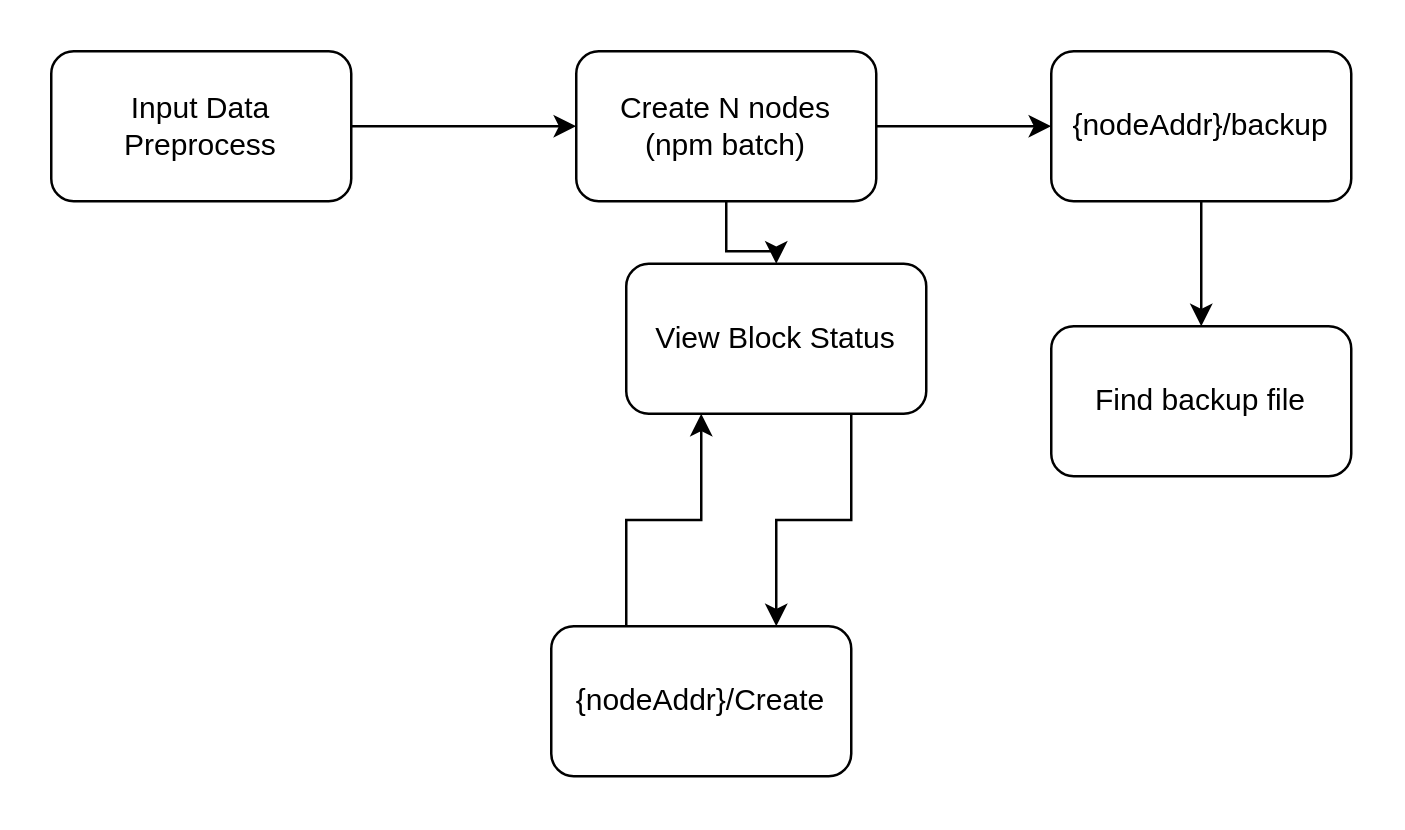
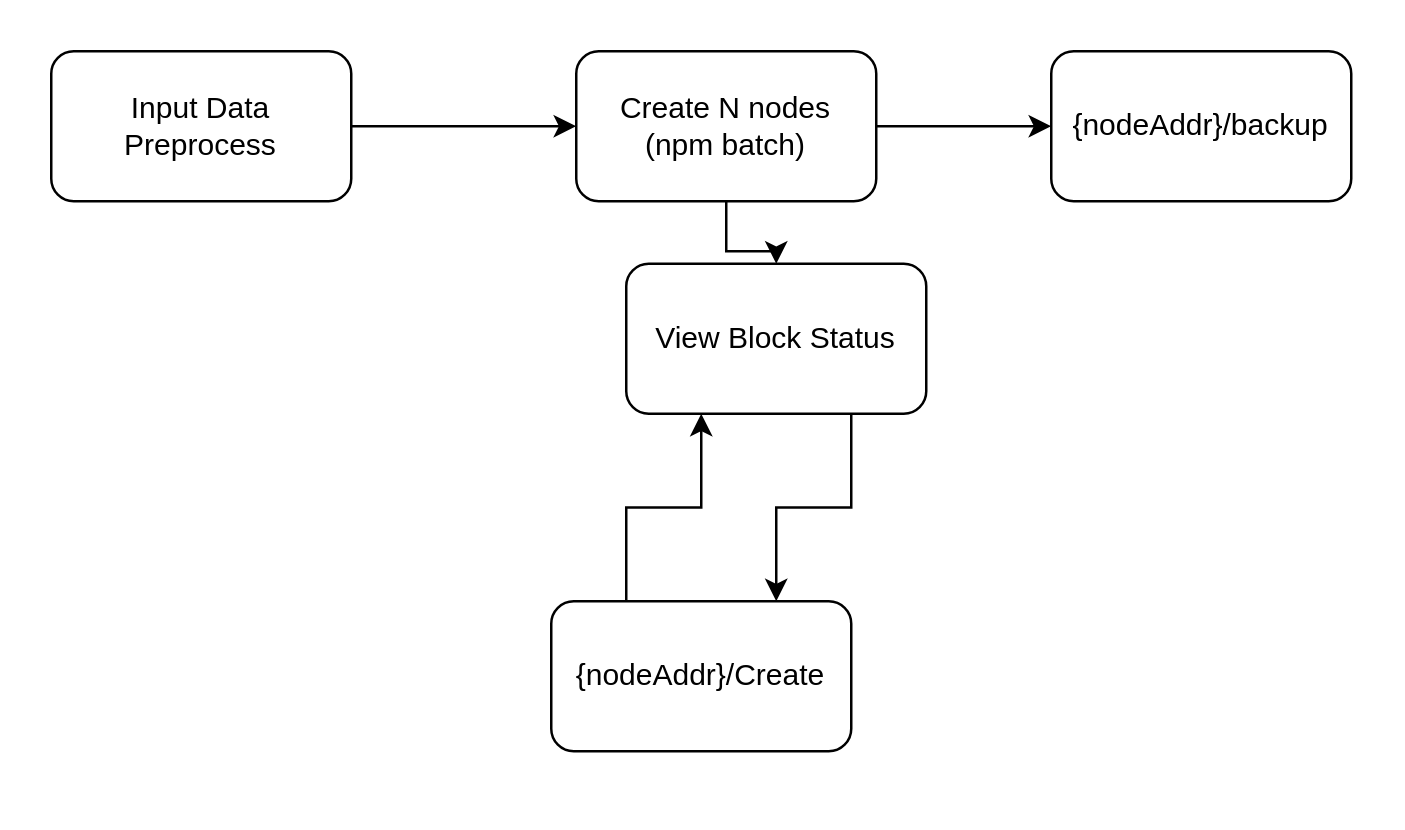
edge "{nodeAddr}/backup" -> "Find backup file": removed
node "Find backup file": removed
node "{nodeAddr}/Create": moved (701, 701) -> (701, 676)
